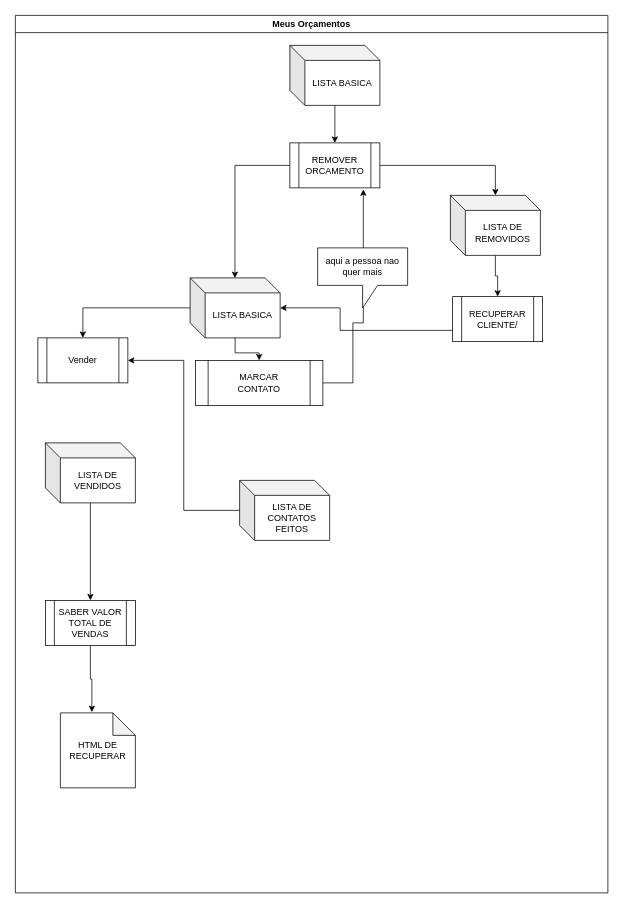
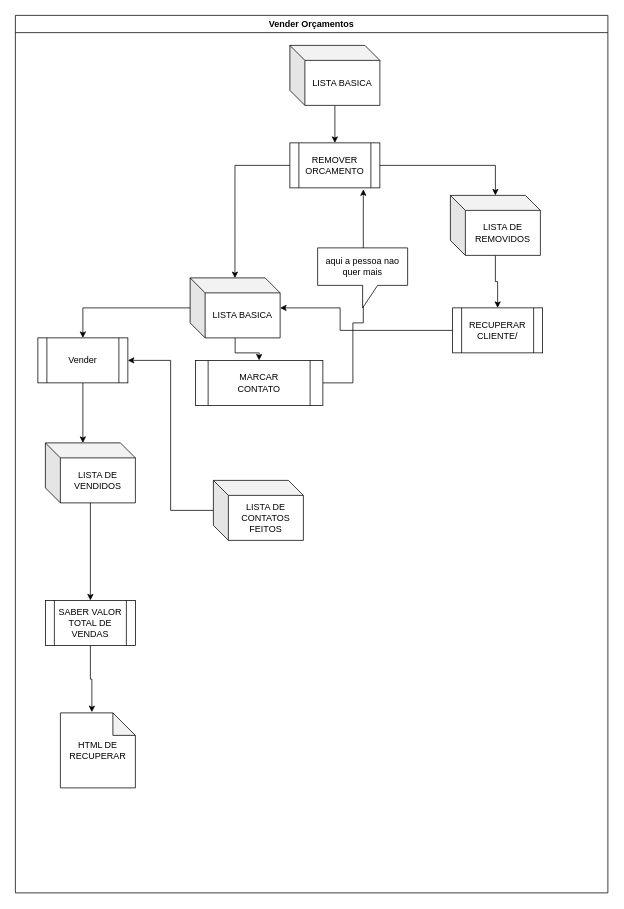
node "Meus Orçamentos": label "Meus Orçamentos" -> "Vender Orçamentos"
node "RECUPERAR CLIENTE/": moved (498, 319) -> (498, 330)
edge "Vender" -> "LISTA DE VENDIDOS": added
node "LISTA DE CONTATOS FEITOS": moved (285, 510) -> (258, 510)
